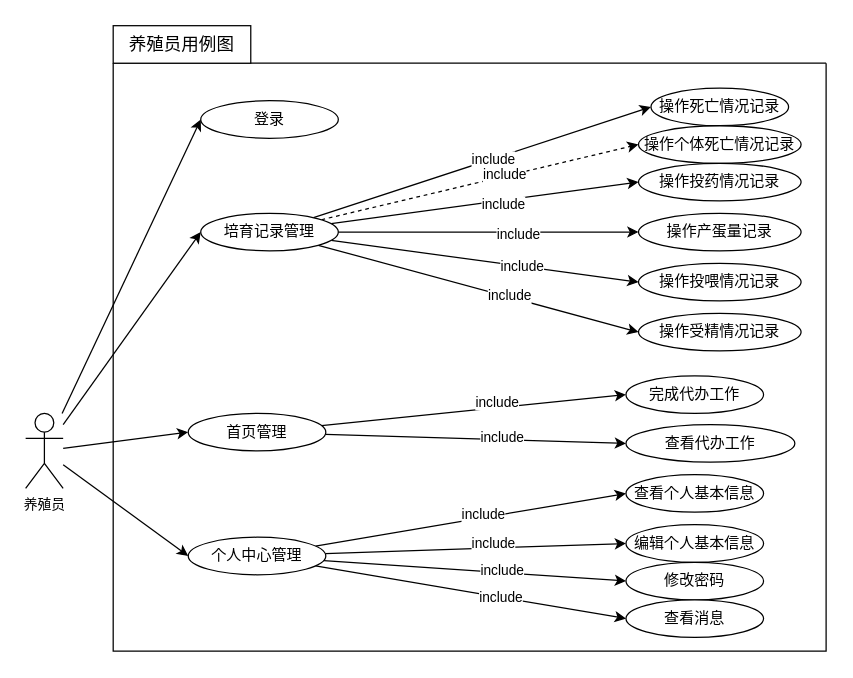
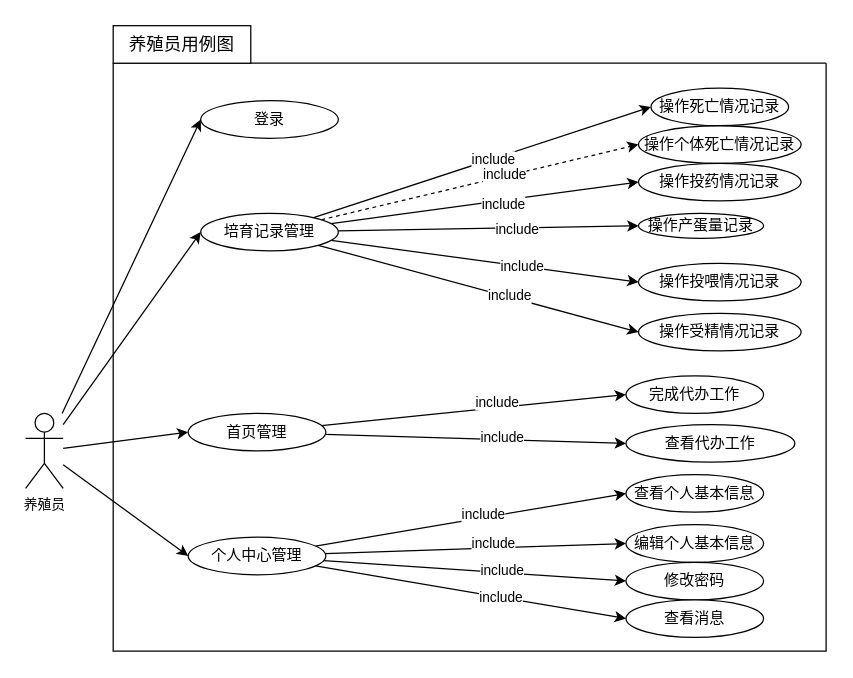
node "操作产蛋量记录": size 163x38 -> 125x25
